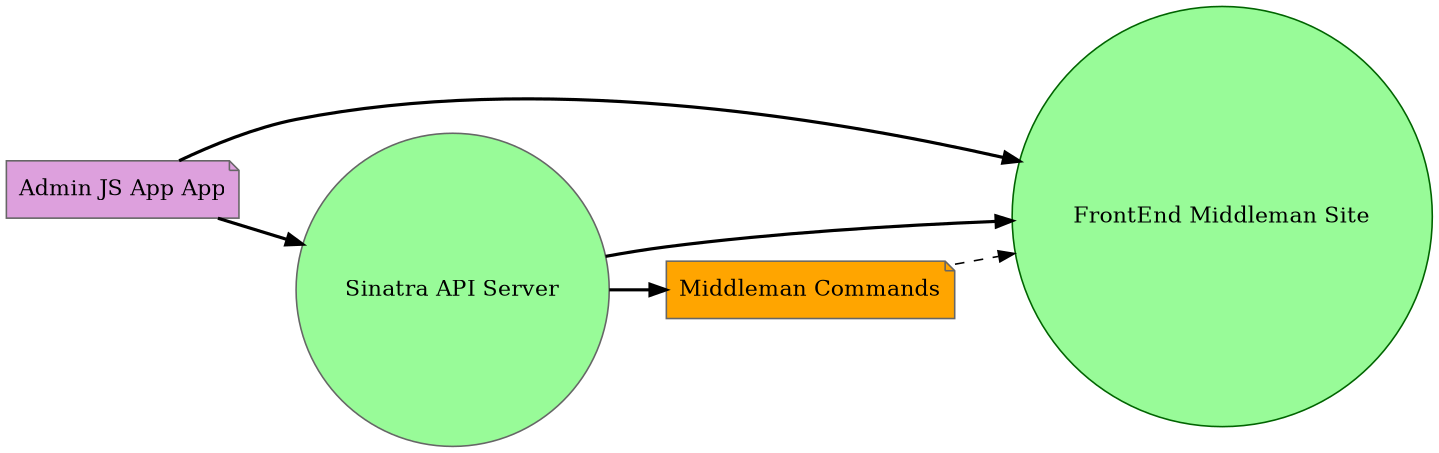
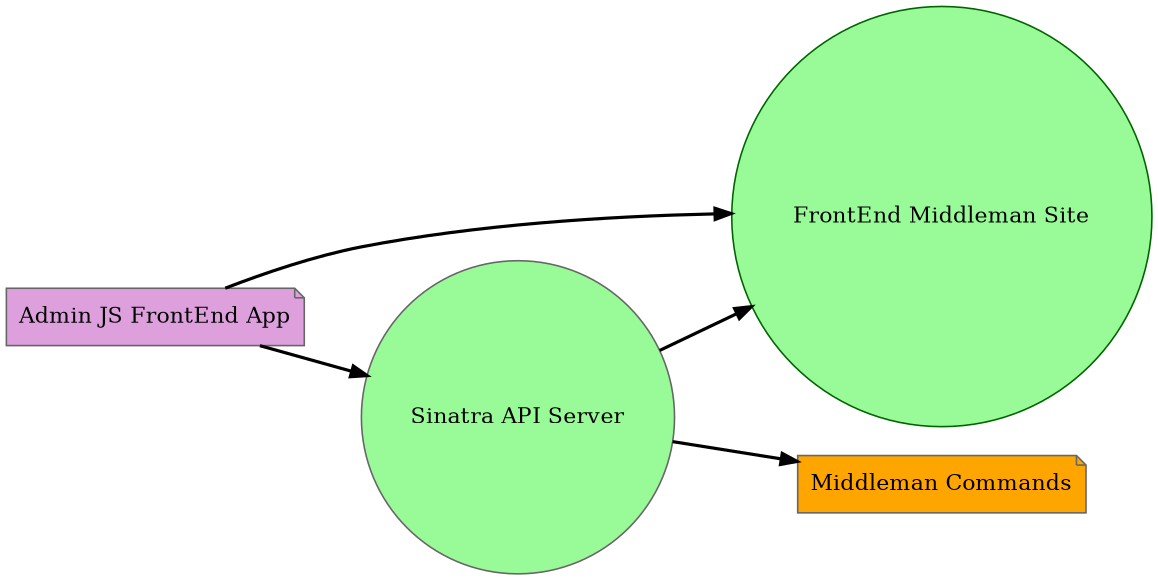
node "Admin JS App App": label "Admin JS App App" -> "Admin JS FrontEnd App"
edge "Middleman Commands" -> "FrontEnd Middleman Site": removed
